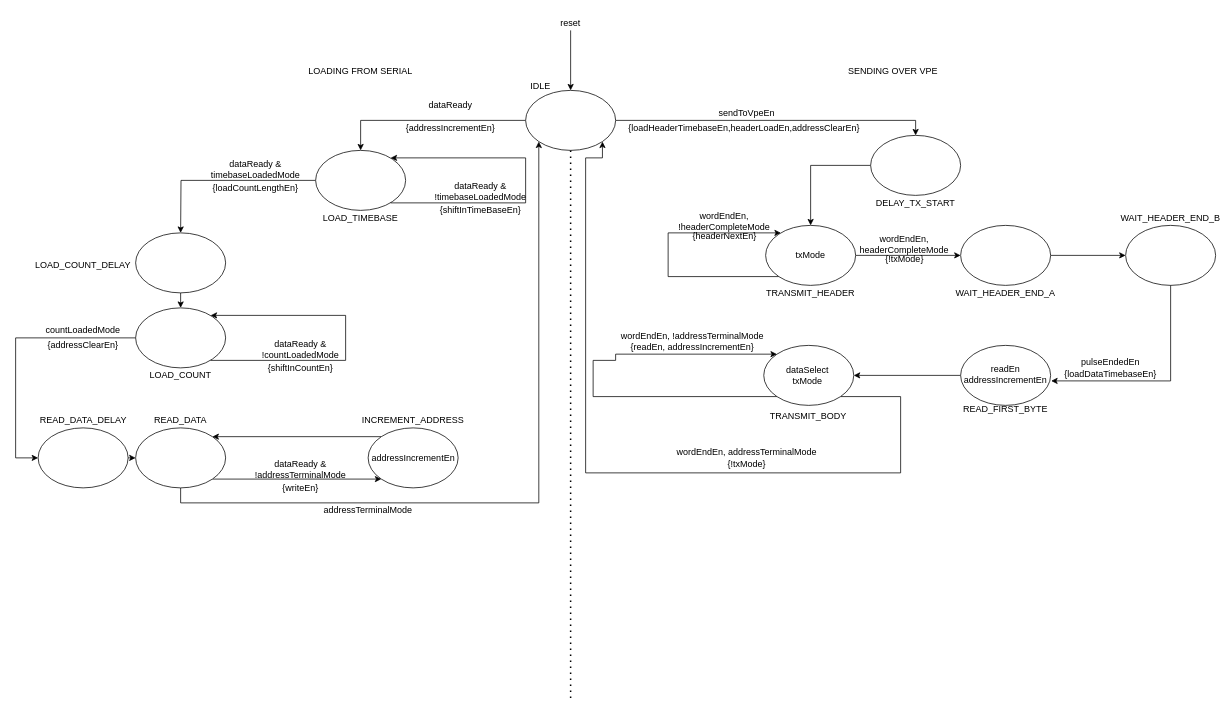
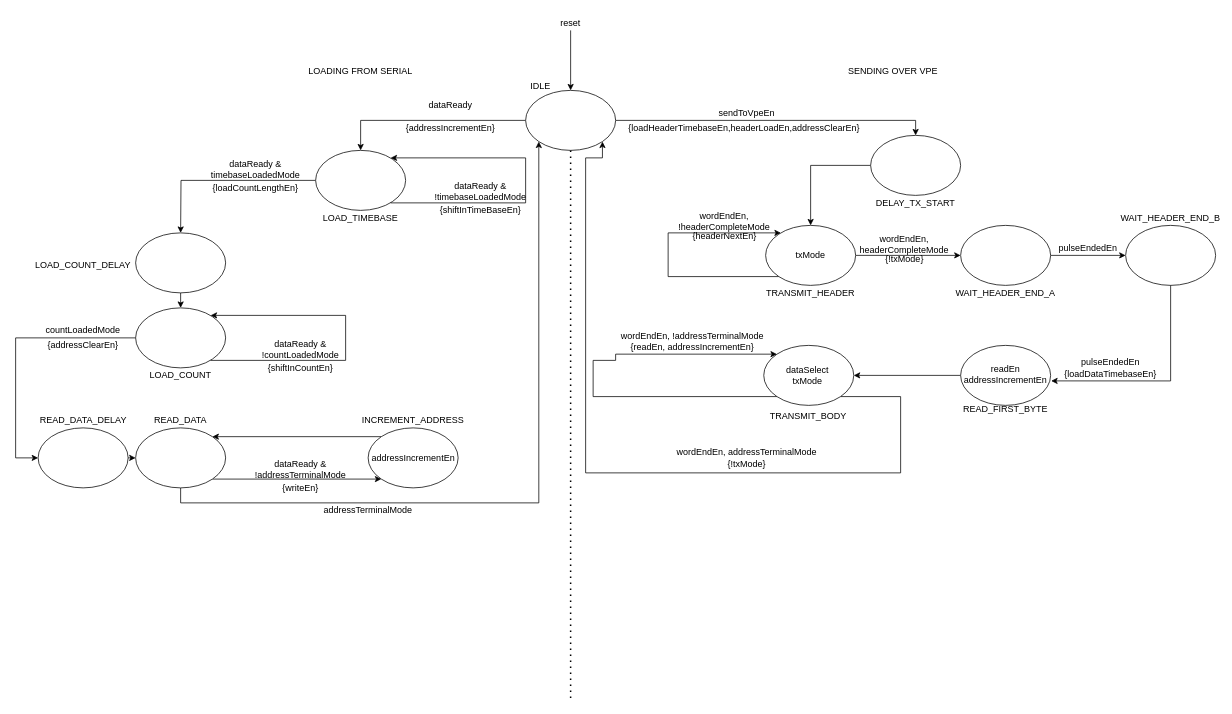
node "pulseEndedEn": added
